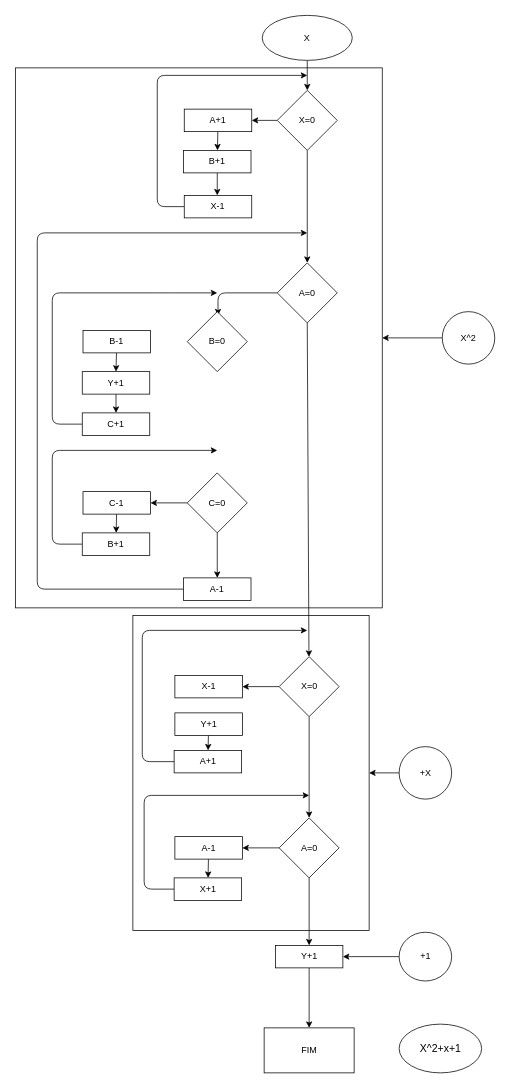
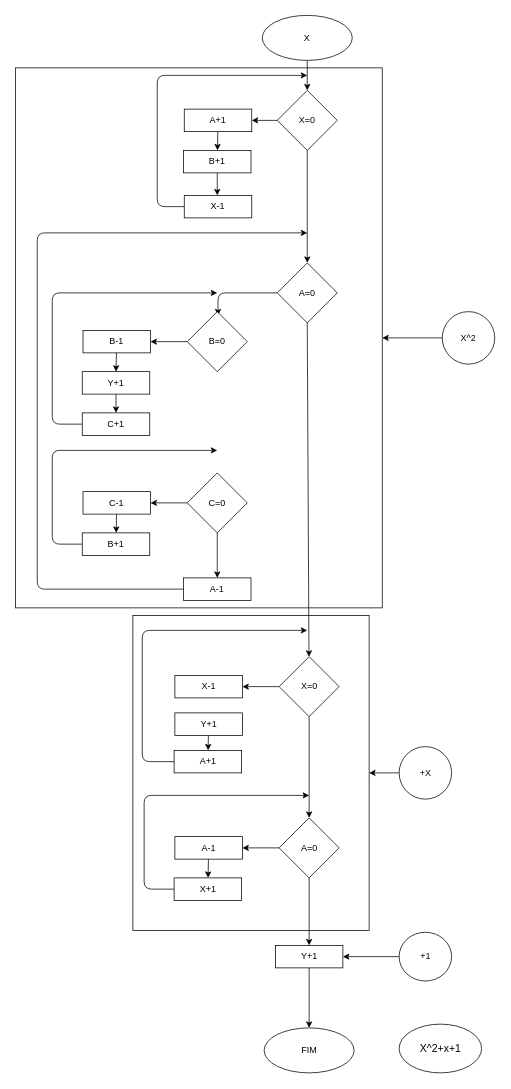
edge "B=0" -> "B-1": added
node "FIM": shape rectangle -> ellipse
